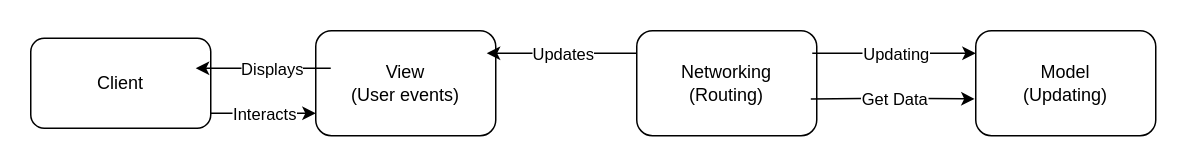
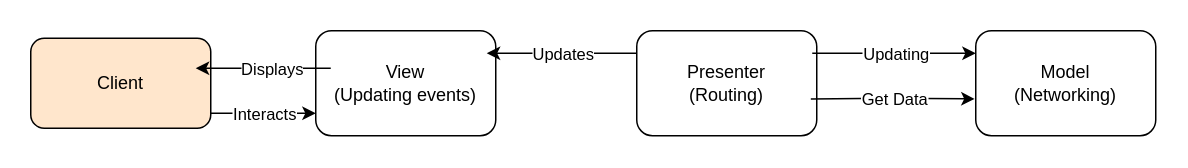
node "Client": fillcolor #ffffff -> #ffe6cc
node "View (User events)": label "View (User events)" -> "View (Updating events)"
node "Networking (Routing)": label "Networking (Routing)" -> "Presenter (Routing)"
node "Model (Updating)": label "Model (Updating)" -> "Model (Networking)"
